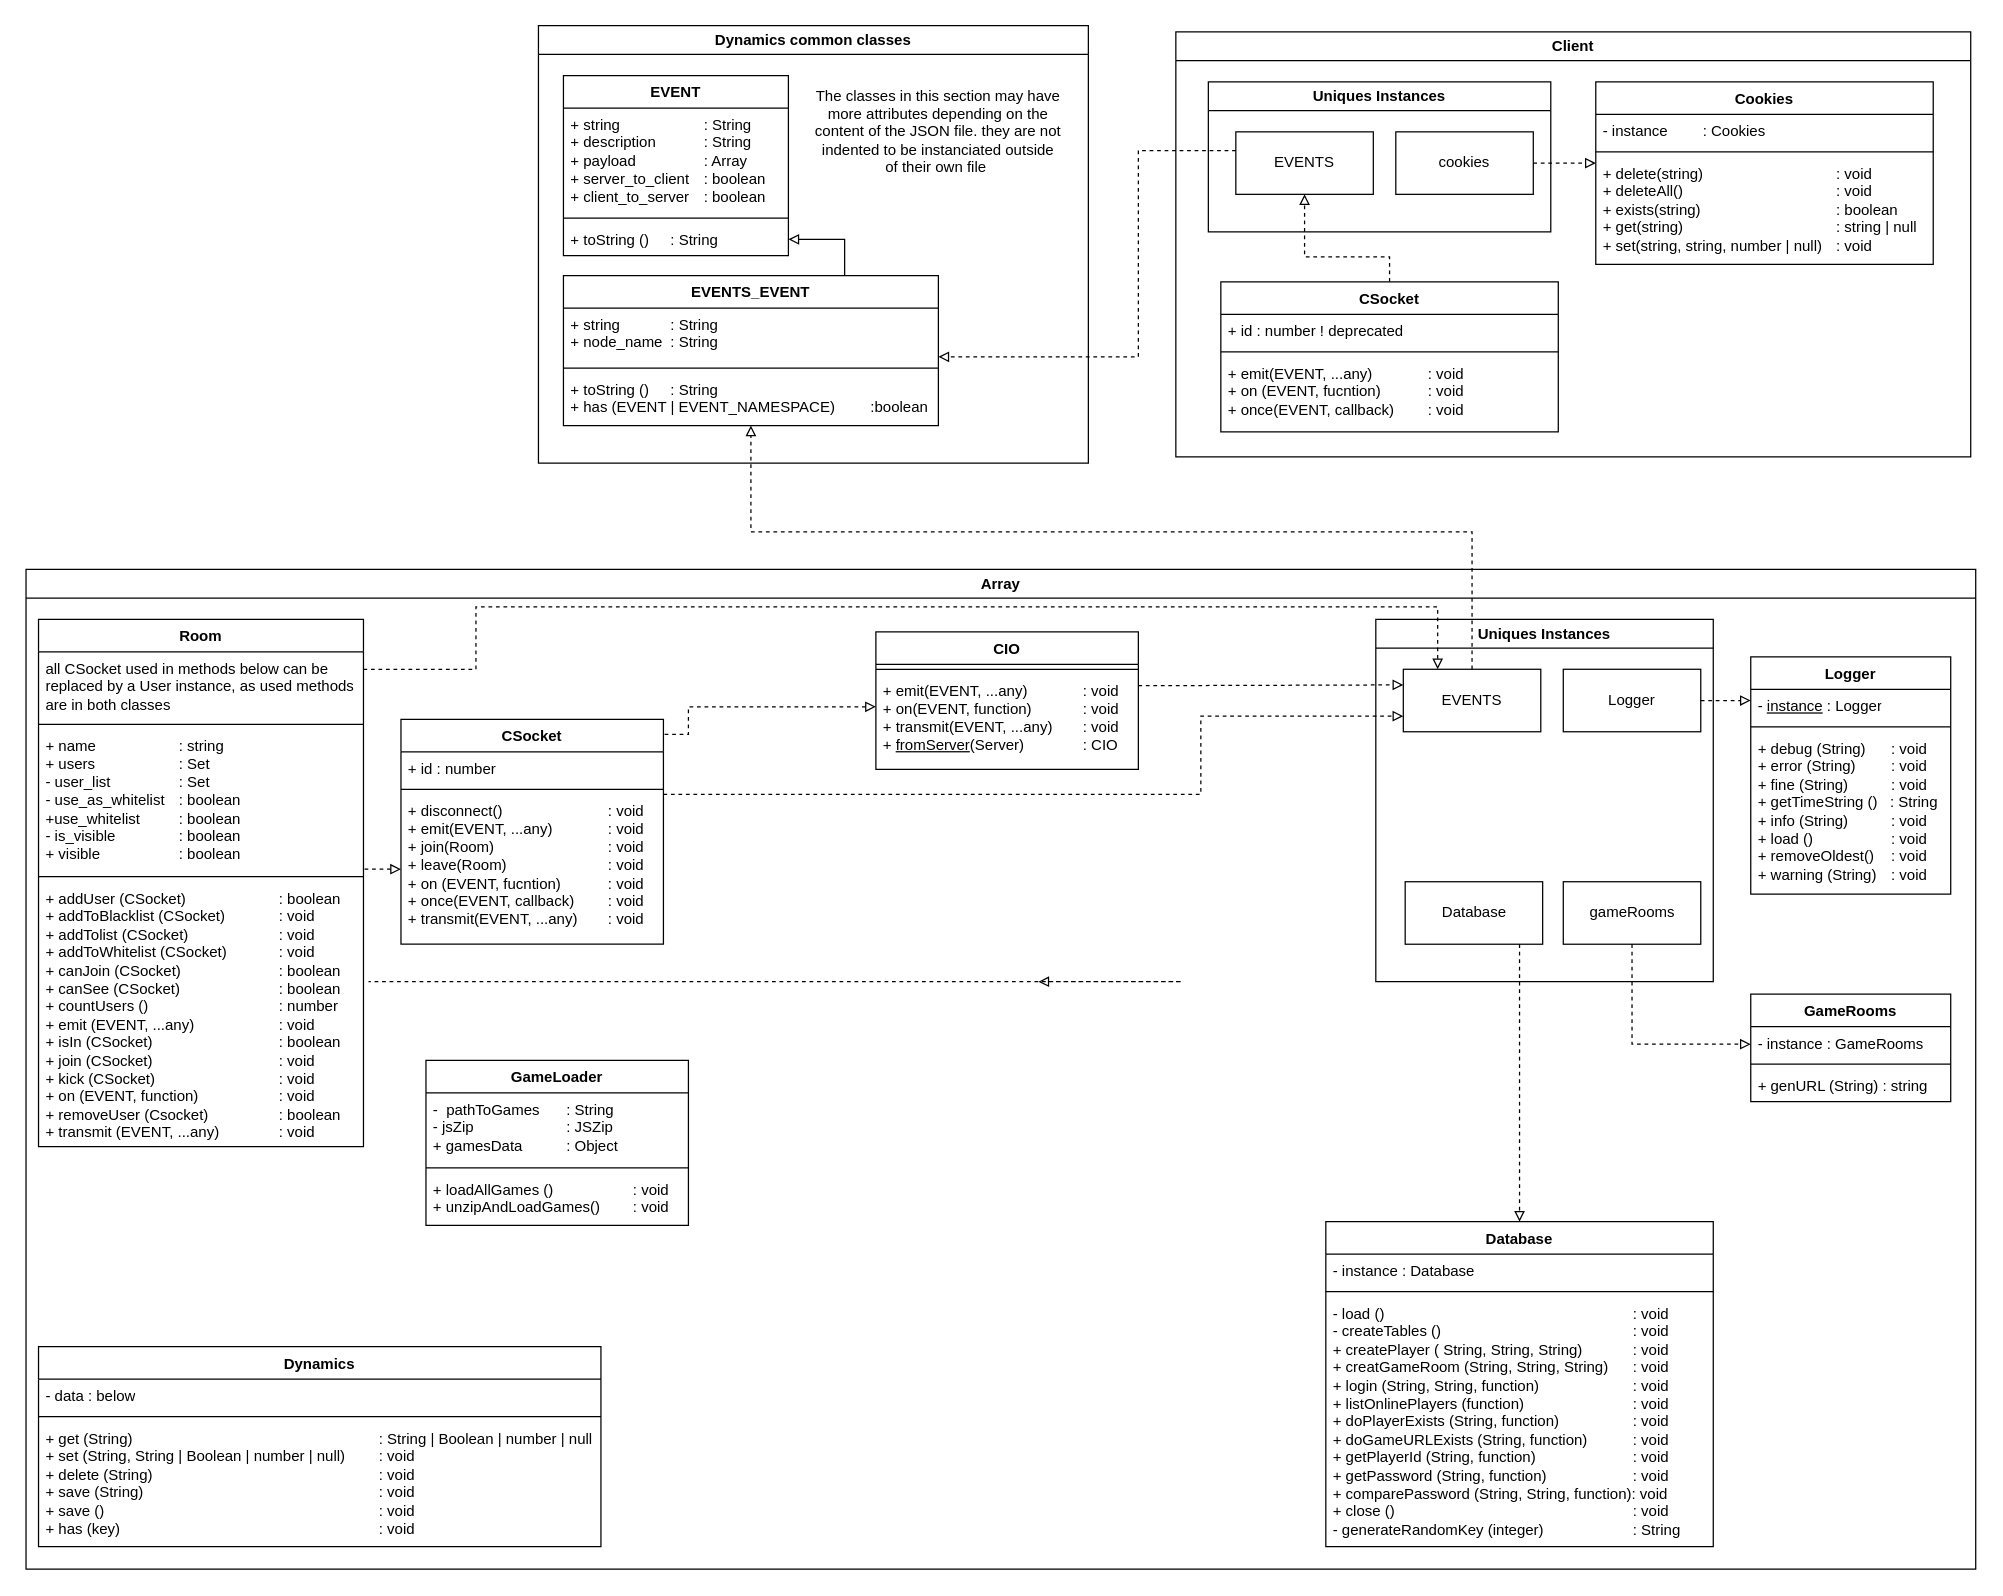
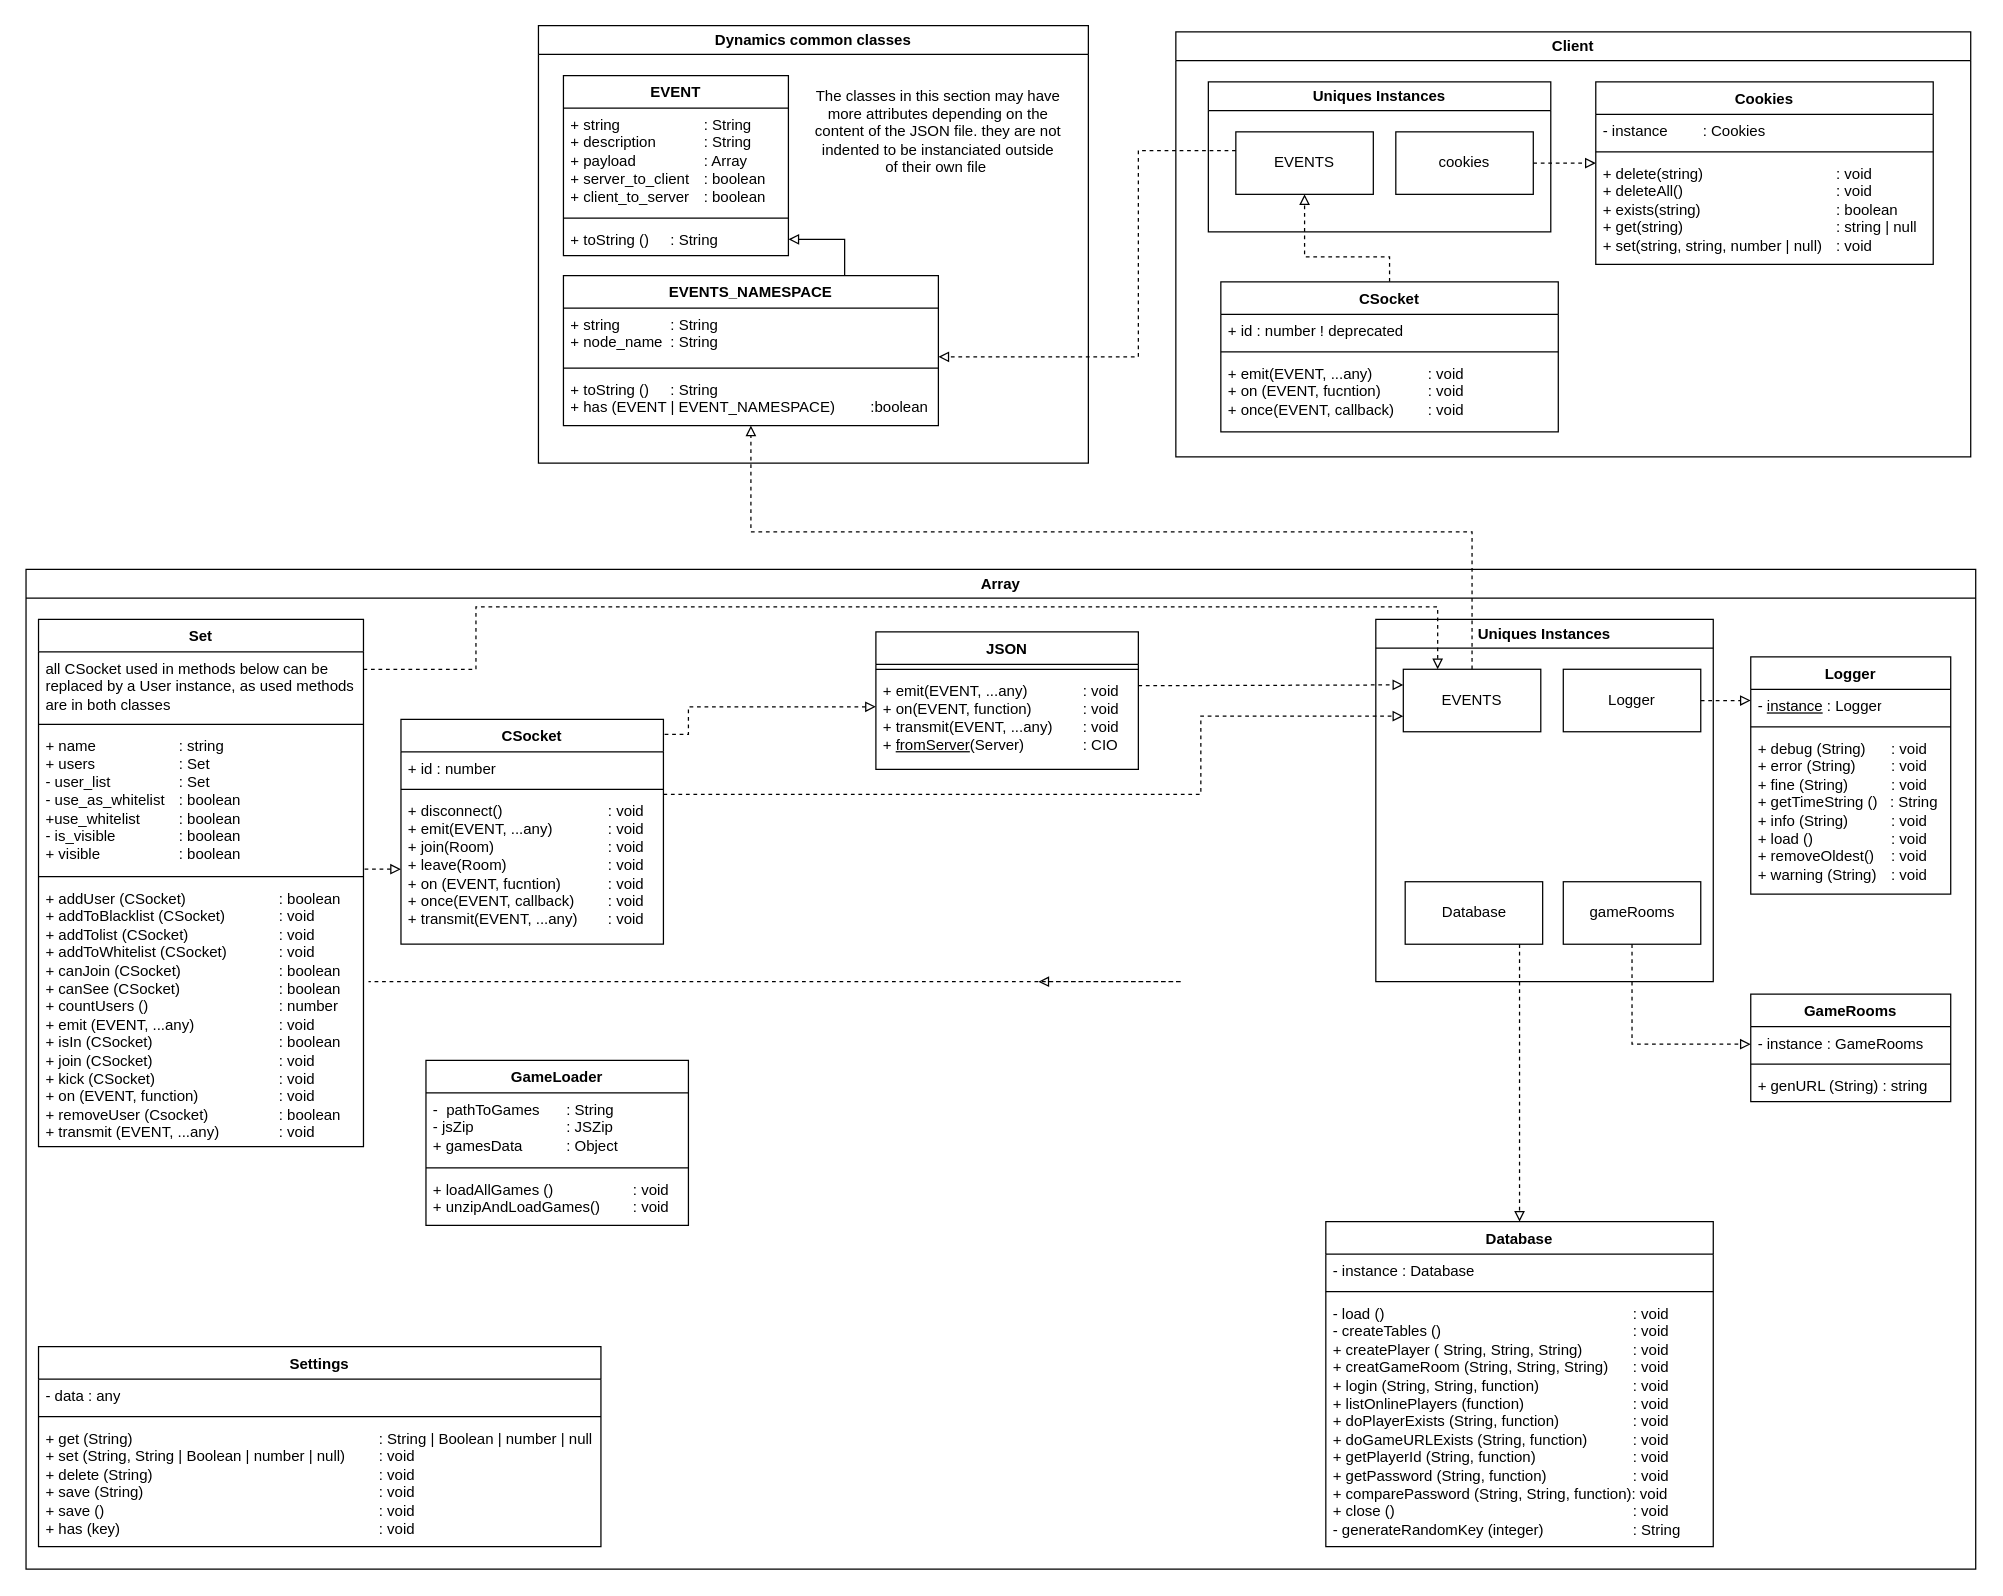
node "EVENTS_EVENT": label "EVENTS_EVENT" -> "EVENTS_NAMESPACE"
node "Room": label "Room" -> "Set"
node "CIO": label "CIO" -> "JSON"
node "Dynamics": label "Dynamics" -> "Settings"
node "- data : below": label "- data : below" -> "- data : any"
